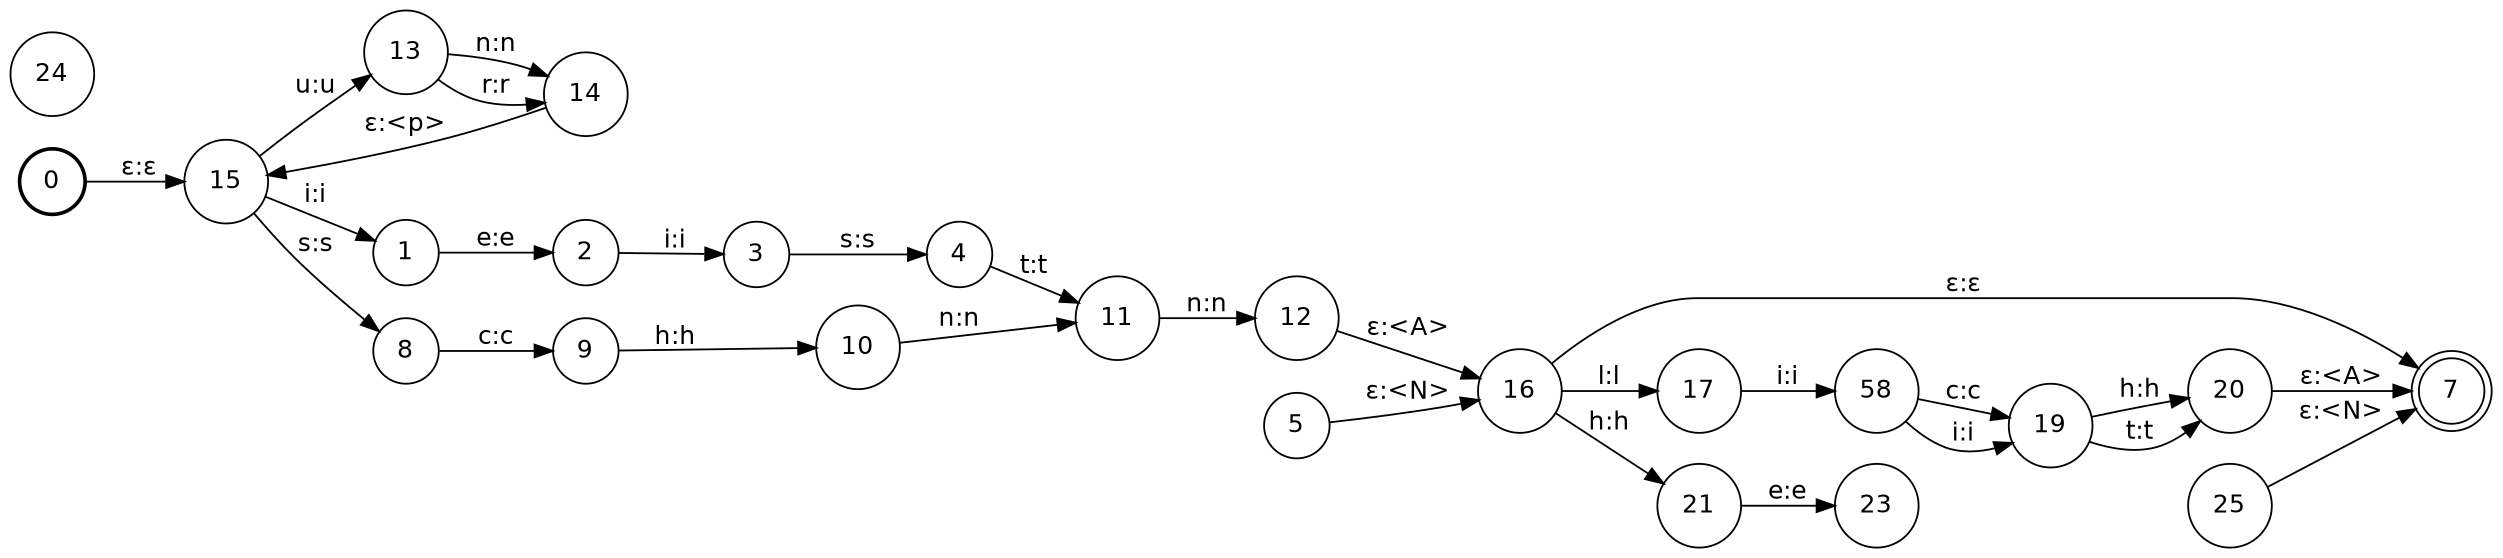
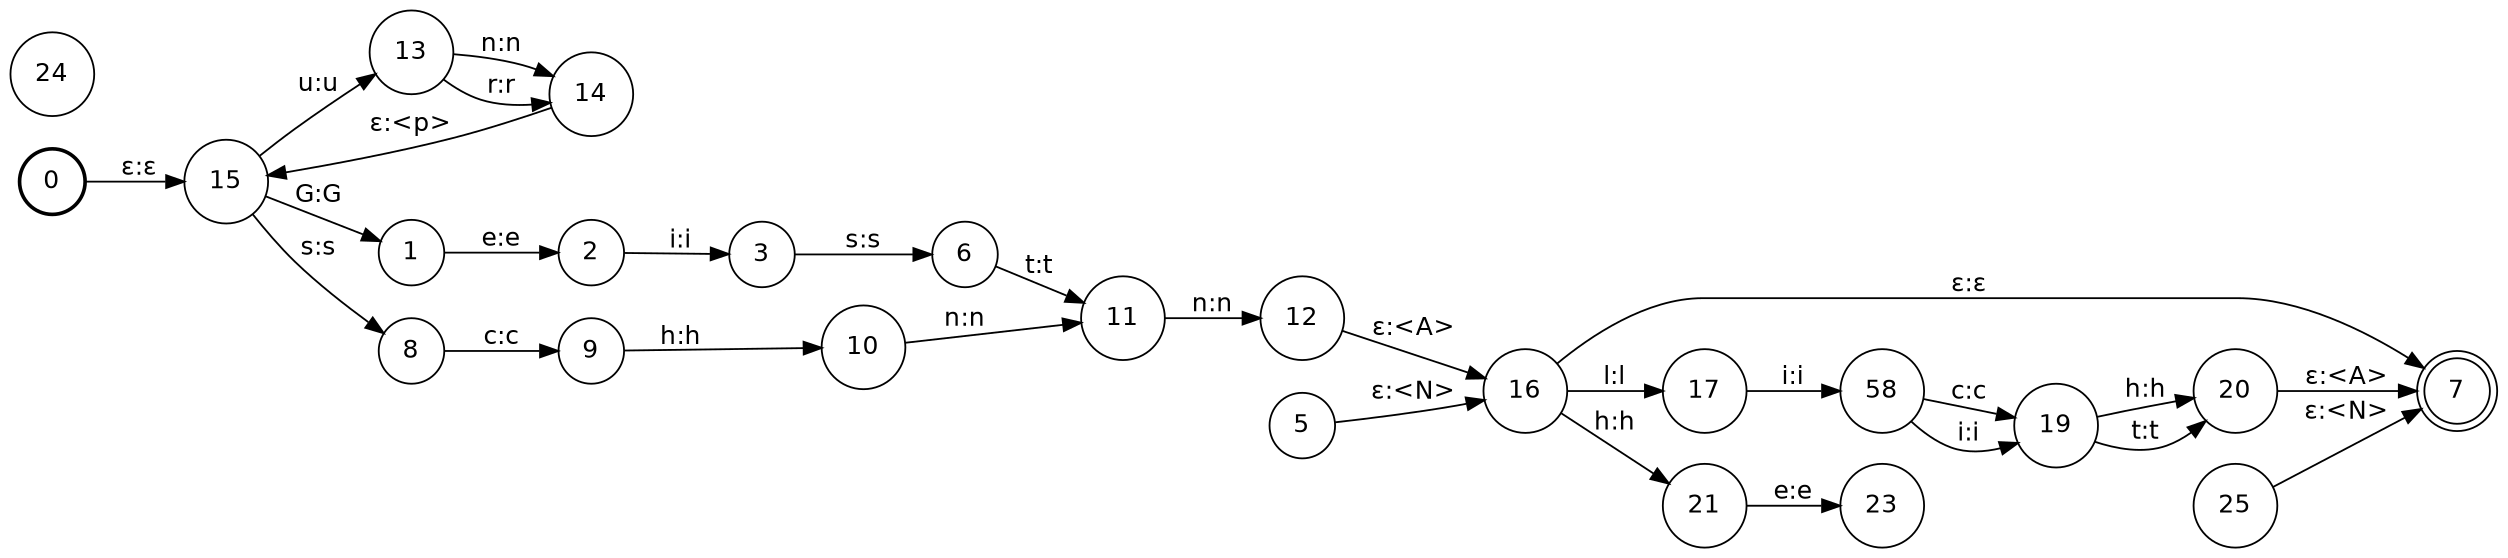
edge "15" -> "1": label "i:i" -> "G:G"
node "4": label "4" -> "6"
